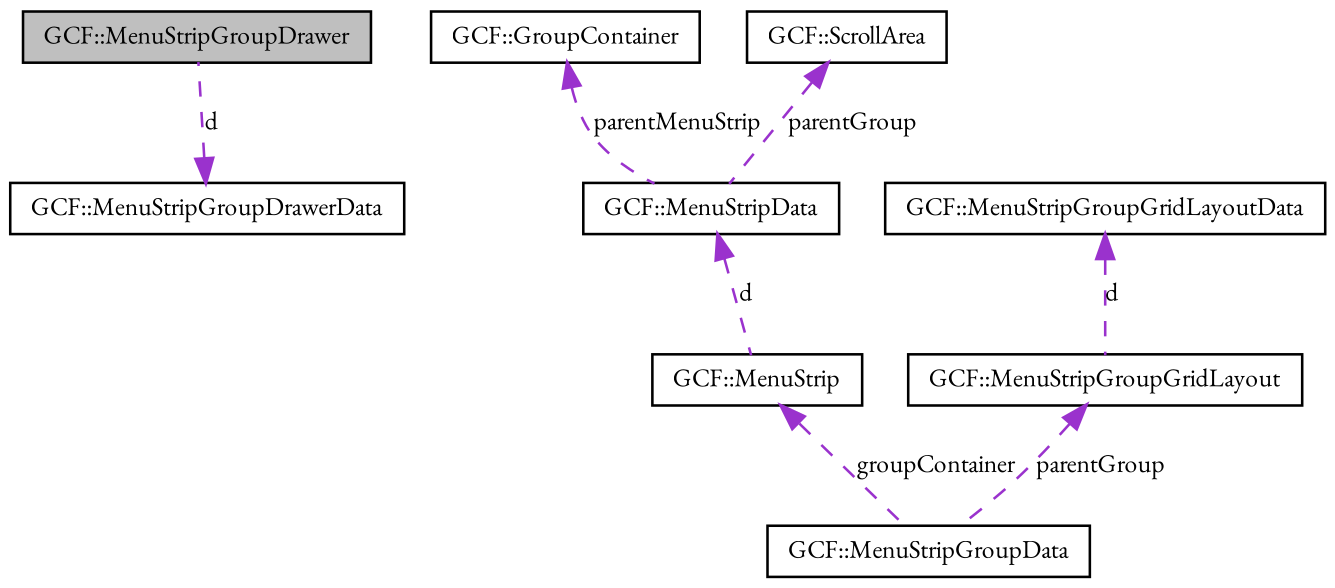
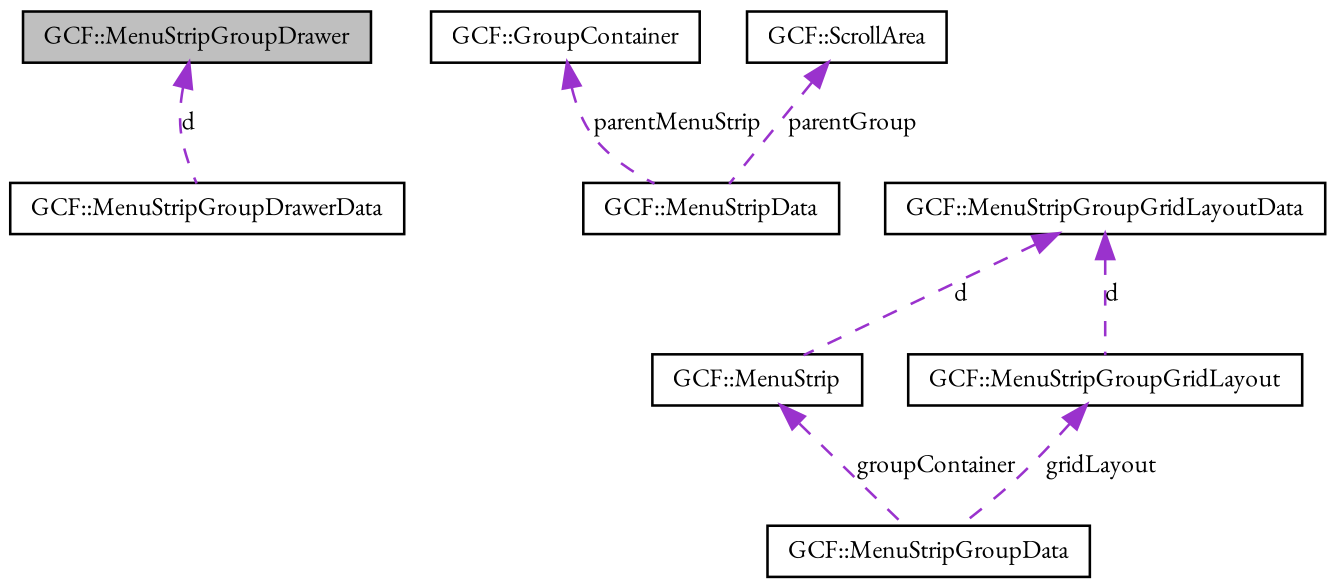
edge "GCF::MenuStripGroupDrawer" -> "GCF::MenuStripGroupDrawerData": reversed
edge "GCF::MenuStrip" -> "GCF::MenuStripData": now "GCF::MenuStrip" -> "GCF::MenuStripGroupGridLayoutData"
edge "GCF::MenuStripGroupData" -> "GCF::MenuStripGroupGridLayout": label "parentGroup" -> "gridLayout"
